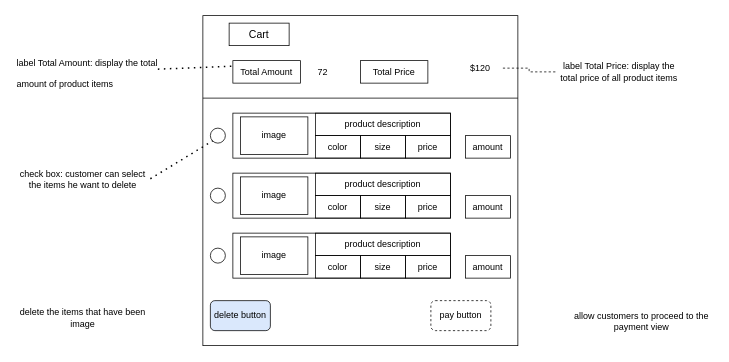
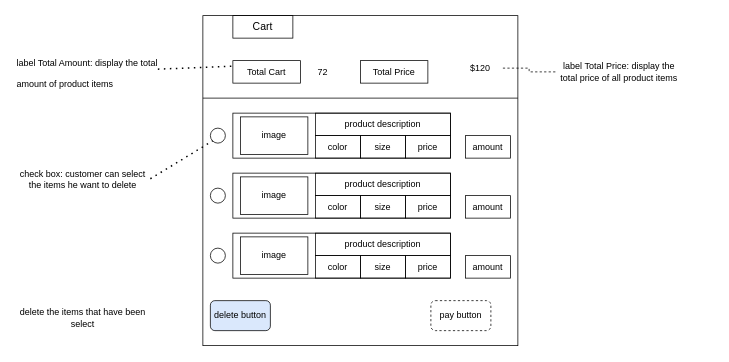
node "Cart": moved (259, 34) -> (263, 27)
node "Total Amount": label "Total Amount" -> "Total Cart"
node "delete the items that have been image": label "delete the items that have been image" -> "delete the items that have been select"
node "allow customers to proceed to the payment view": removed
